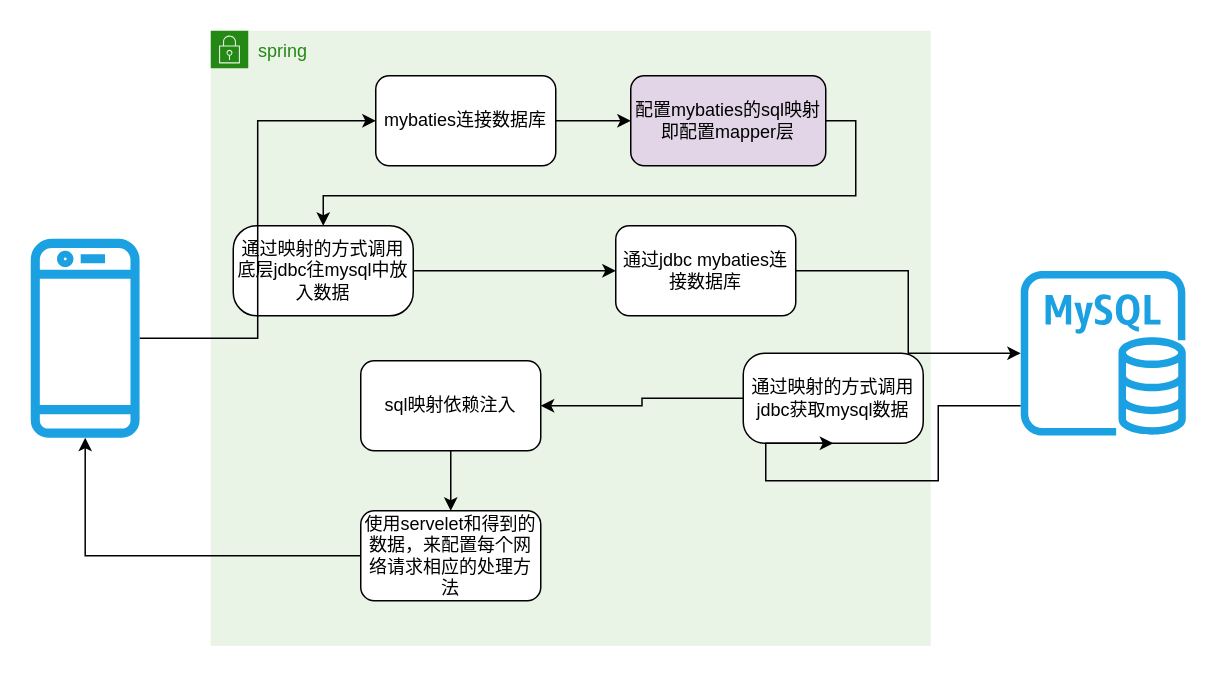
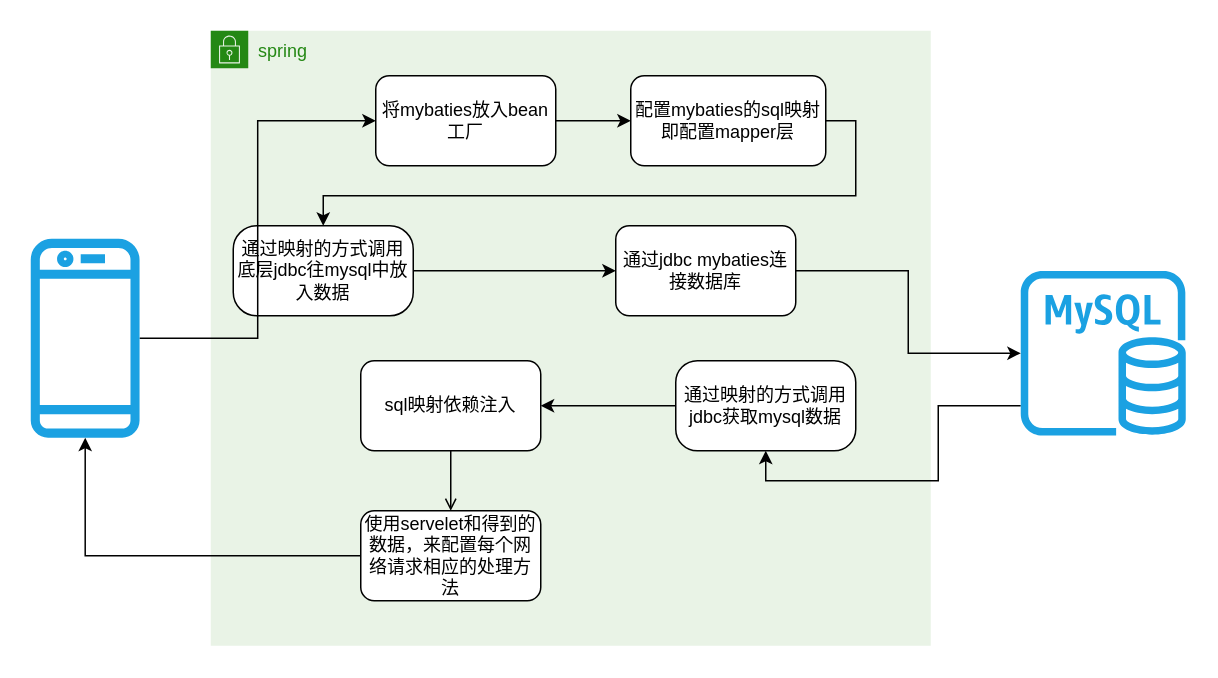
node "mybaties连接数据库": label "mybaties连接数据库" -> "将mybaties放入bean工厂"
node "配置mybaties的sql映射 即配置mapper层": fillcolor #e1d5e7 -> #ffffff
node "通过映射的方式调用jdbc获取mysql数据": moved (833, 398) -> (766, 406)
edge "sql映射依赖注入" -> "使用servelet和得到的数据，来配置每个网络请求相应的处理方法": arrowhead classic -> open
